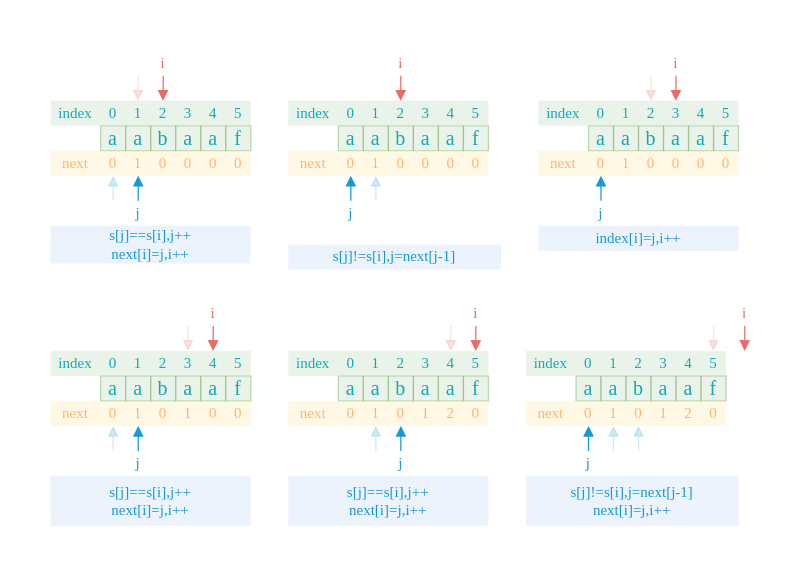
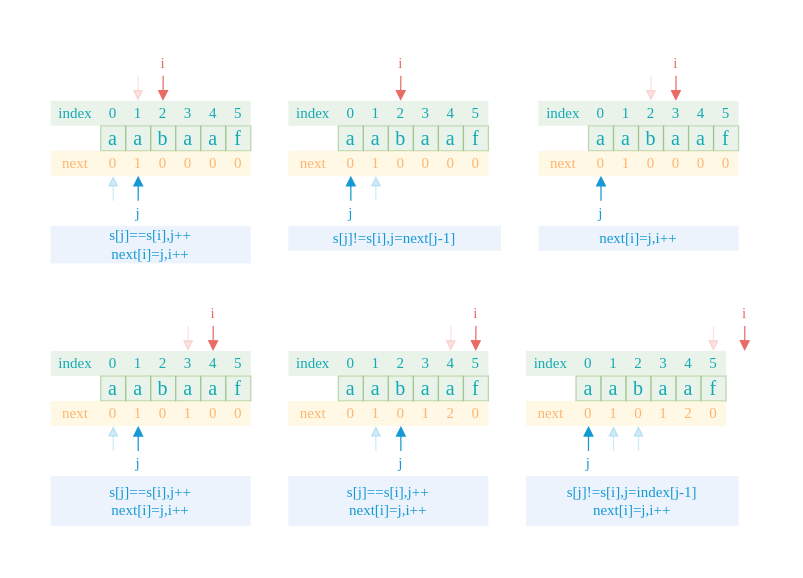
node "index[i]=j,i++": label "index[i]=j,i++" -> "next[i]=j,i++"
node "s[j]!=s[i],j=next[j-1]": moved (394, 257) -> (394, 238)
node "s[j]!=s[i],j=next[j-1] next[i]=j,i++": label "s[j]!=s[i],j=next[j-1] next[i]=j,i++" -> "s[j]!=s[i],j=index[j-1] next[i]=j,i++"
